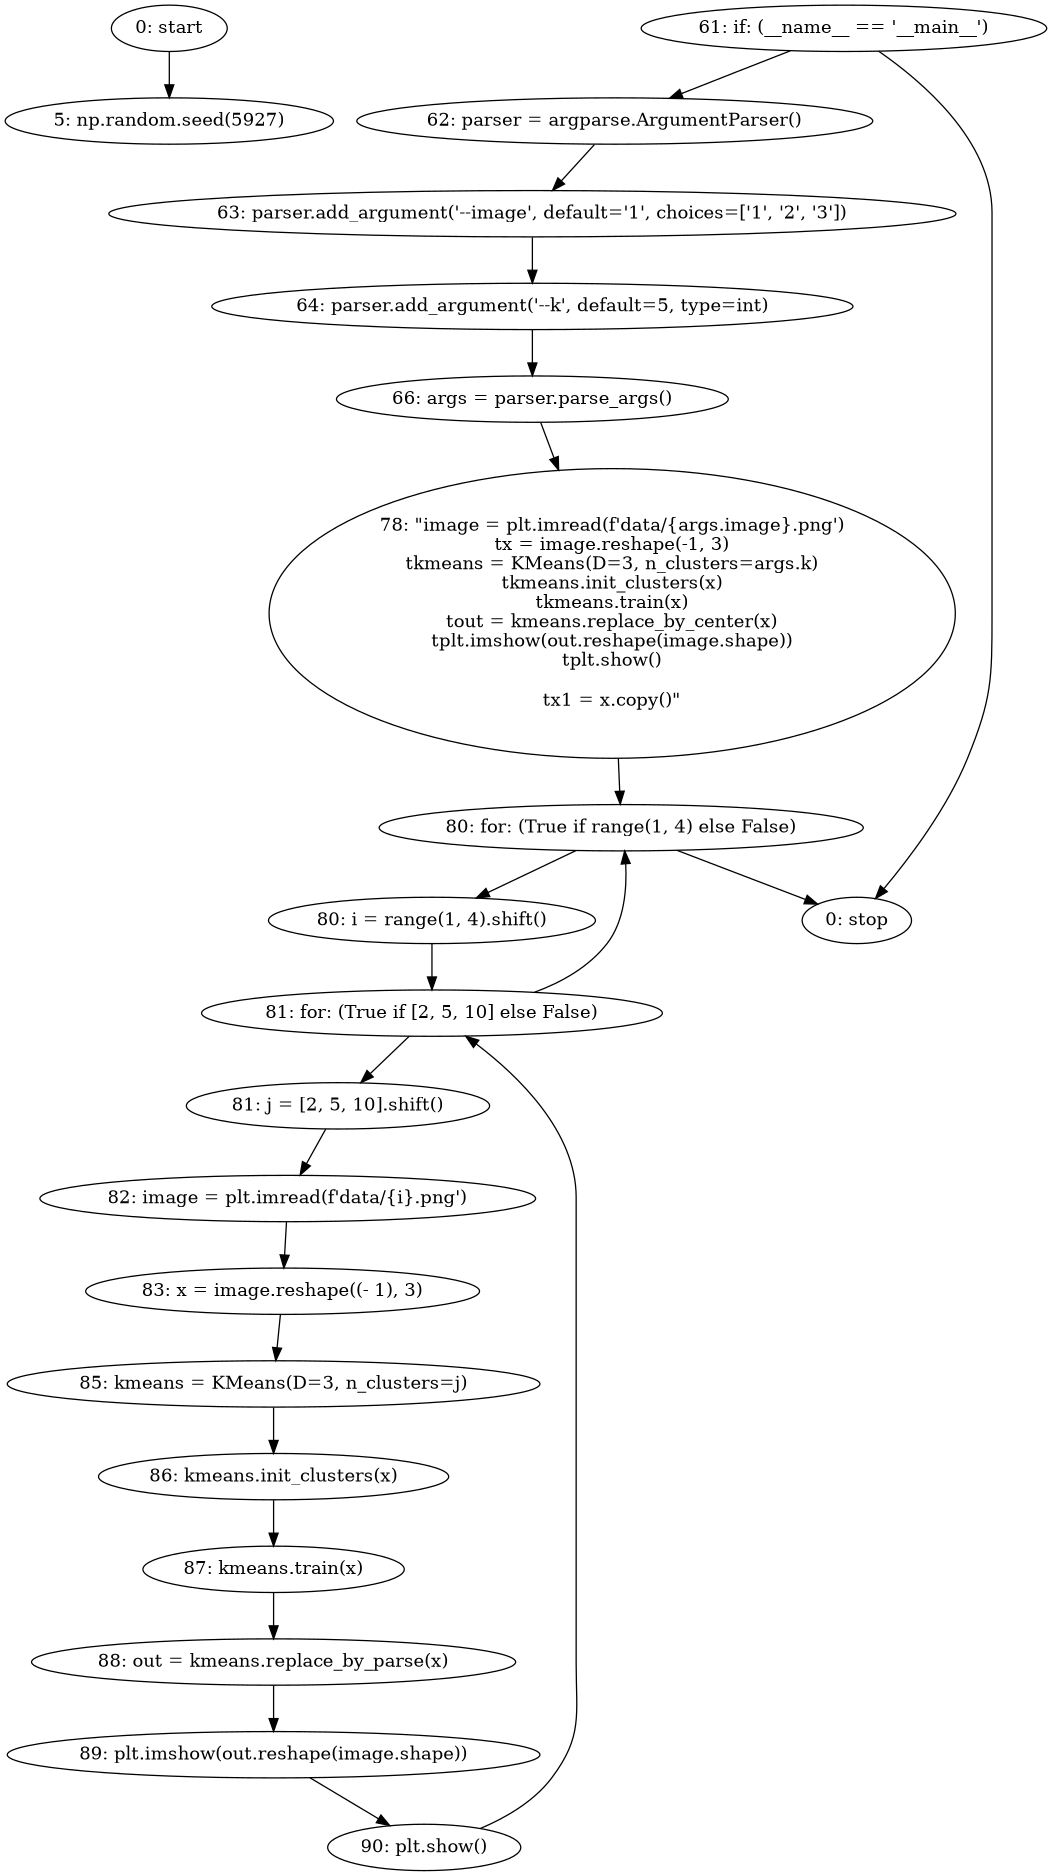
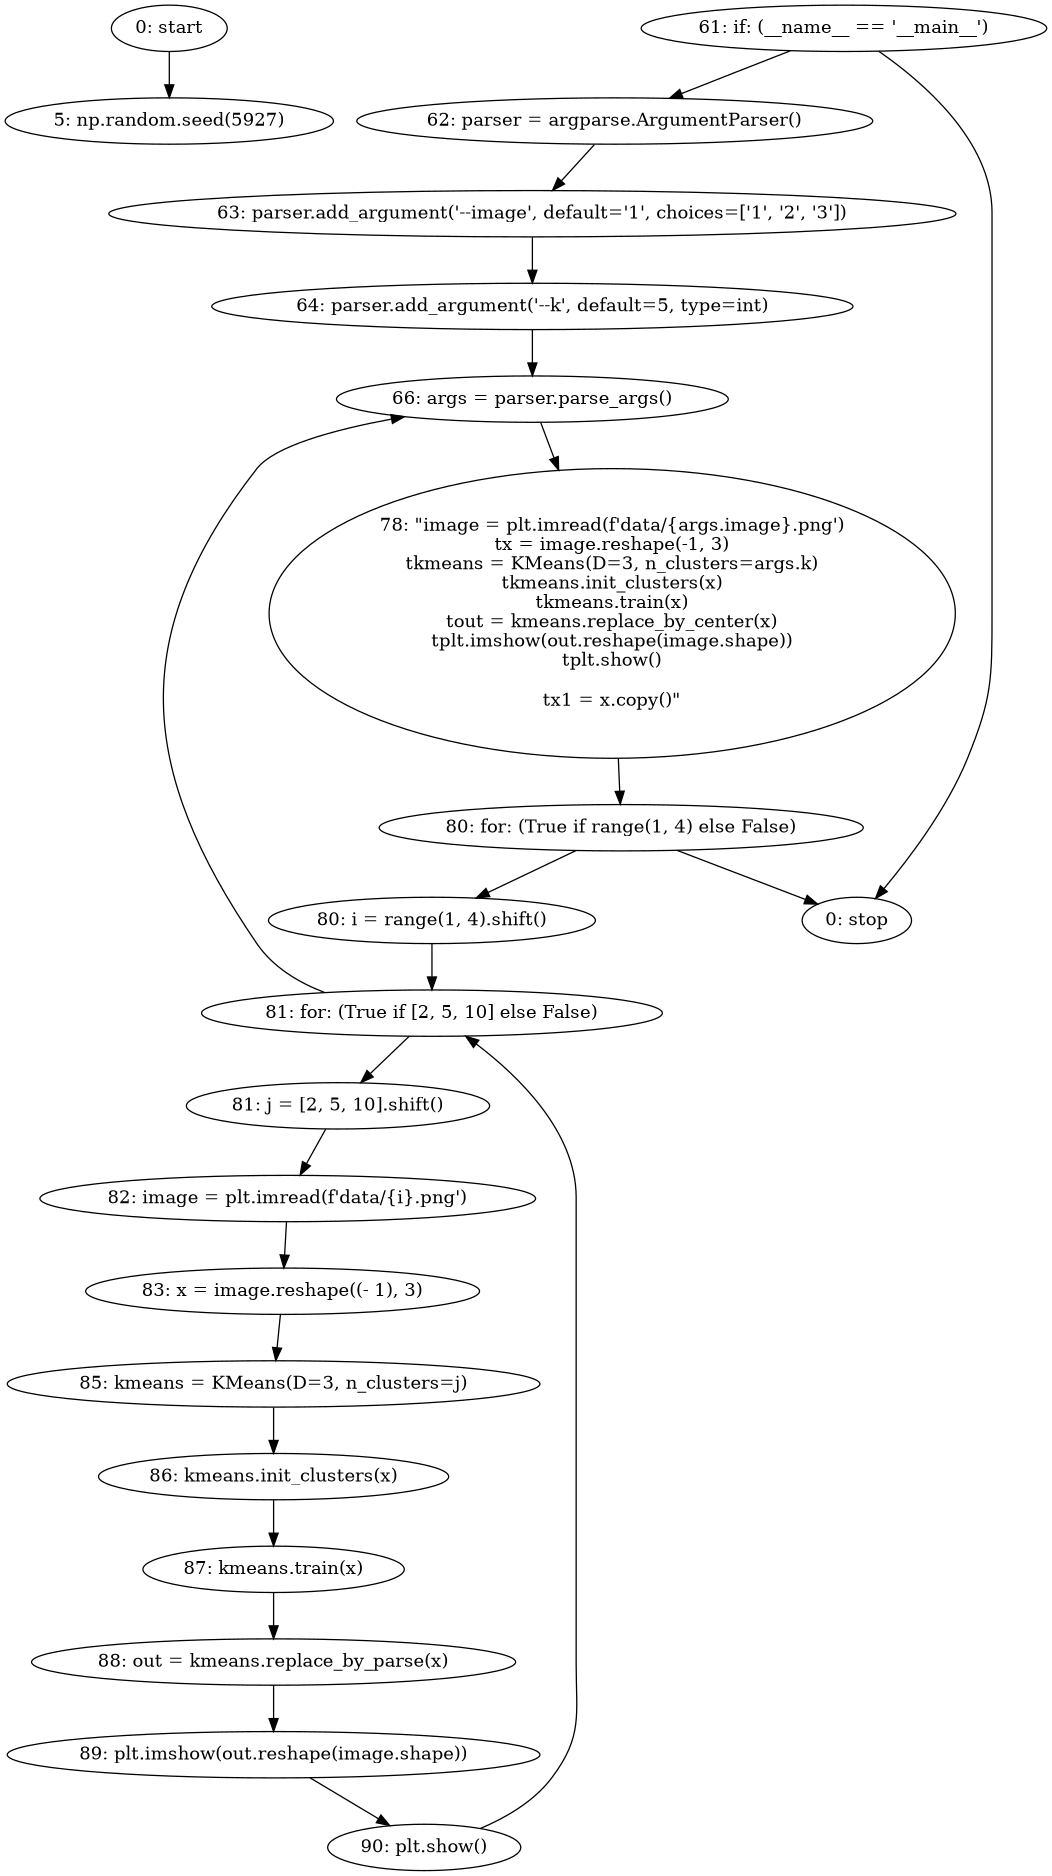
edge "81: for: (True if [2, 5, 10] else False)" -> "80: for: (True if range(1, 4) else False)": now "81: for: (True if [2, 5, 10] else False)" -> "66: args = parser.parse_args()"
